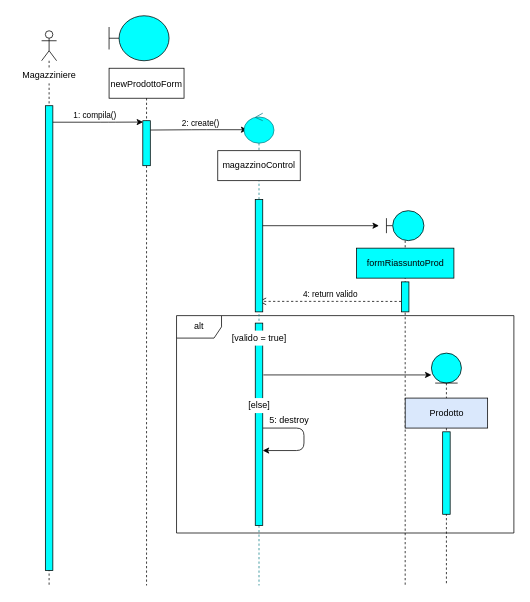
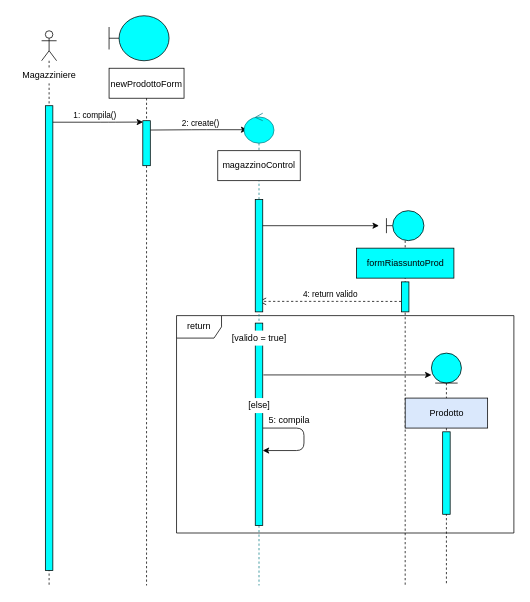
node "alt": label "alt" -> "return"
node "5: destroy": label "5: destroy" -> "5: compila"
